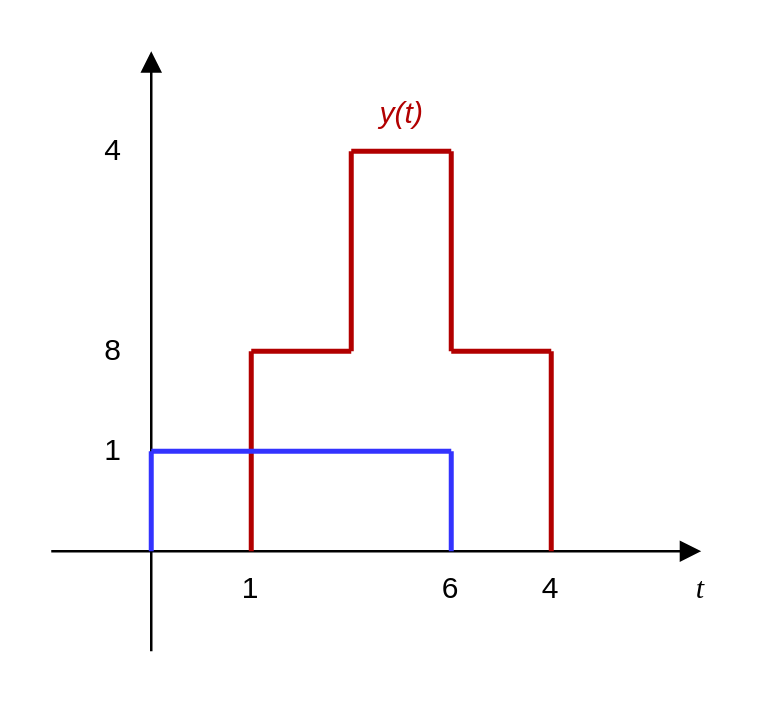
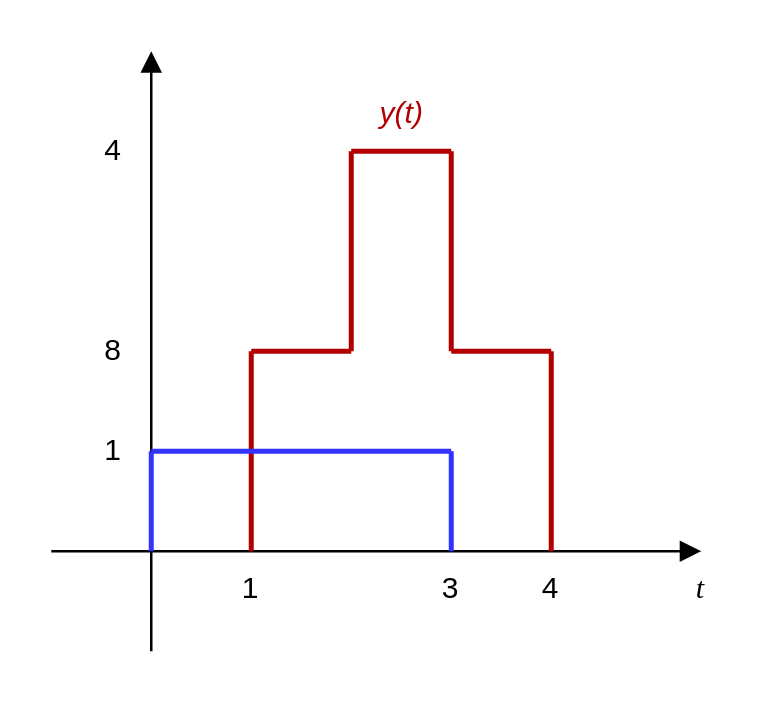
node "6": label "6" -> "3"
